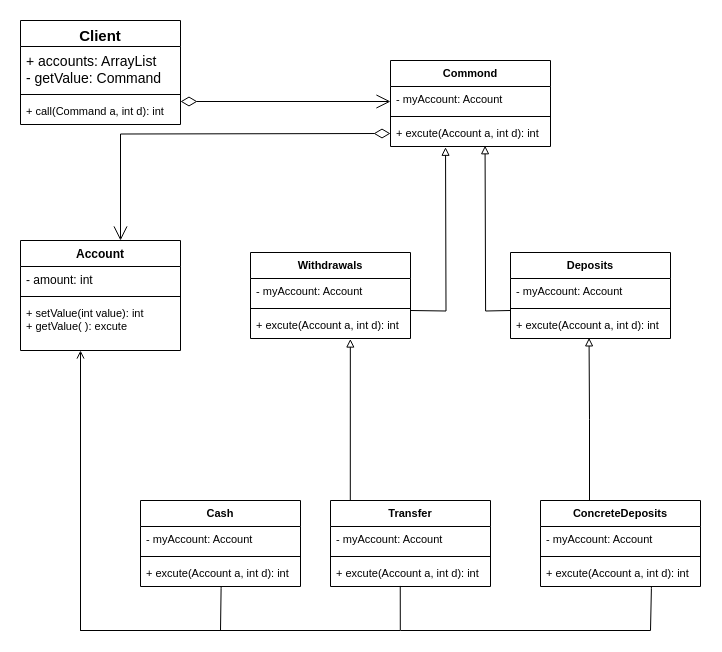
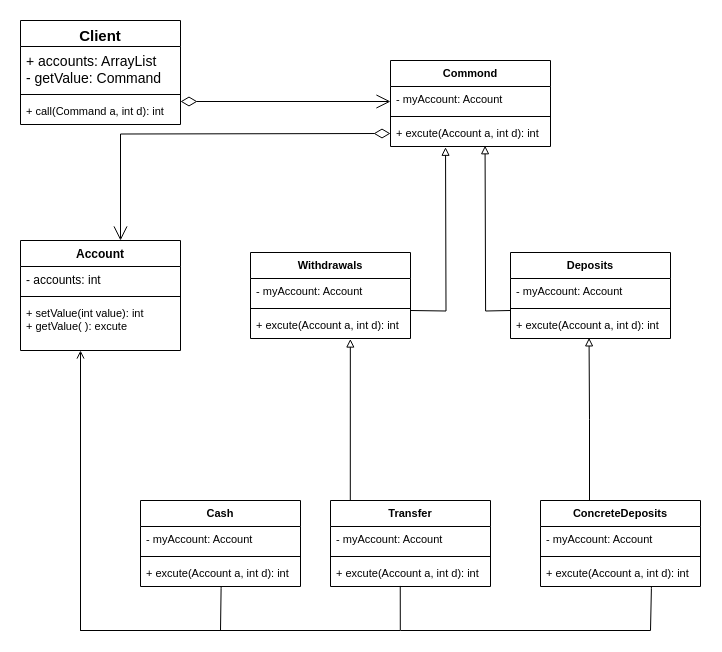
node "- amount: int": label "- amount: int" -> "- accounts: int"
